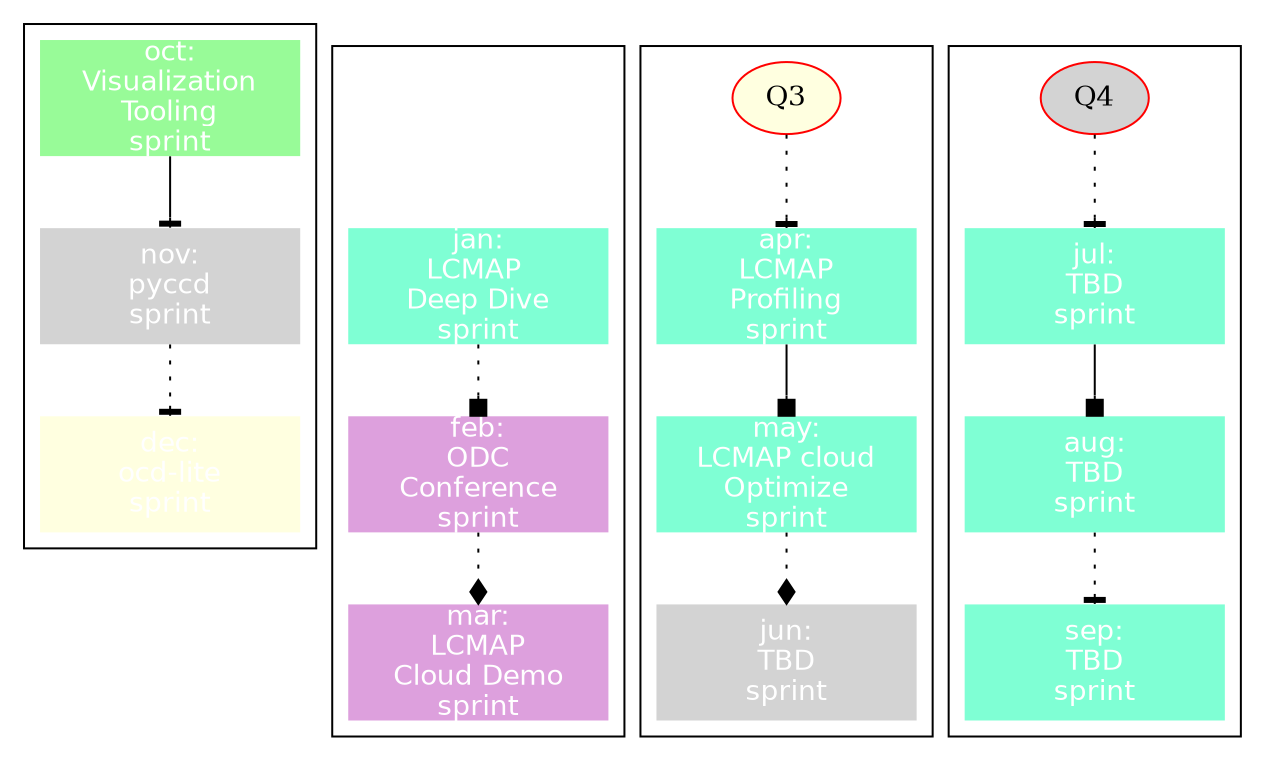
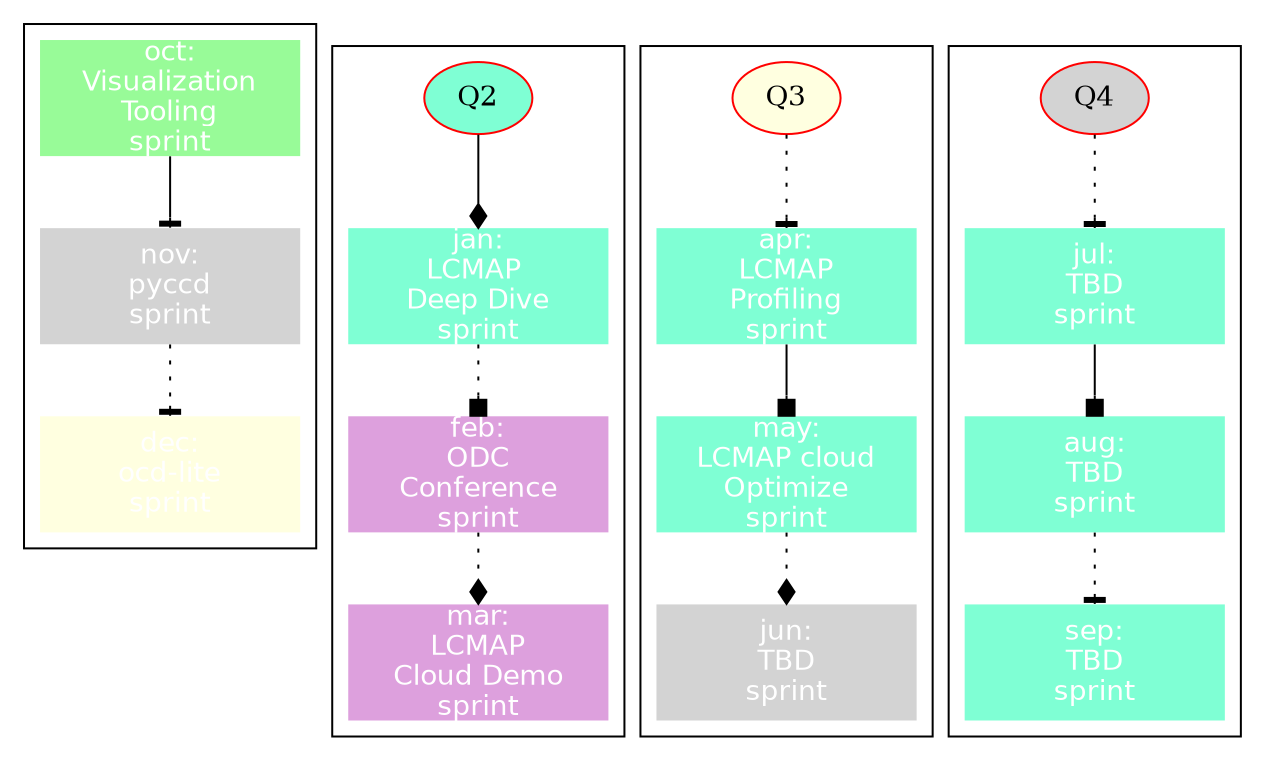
node "Q2": added
